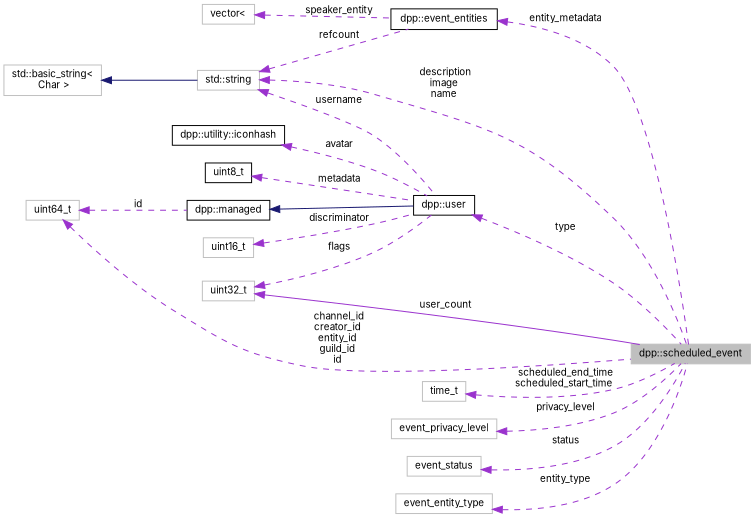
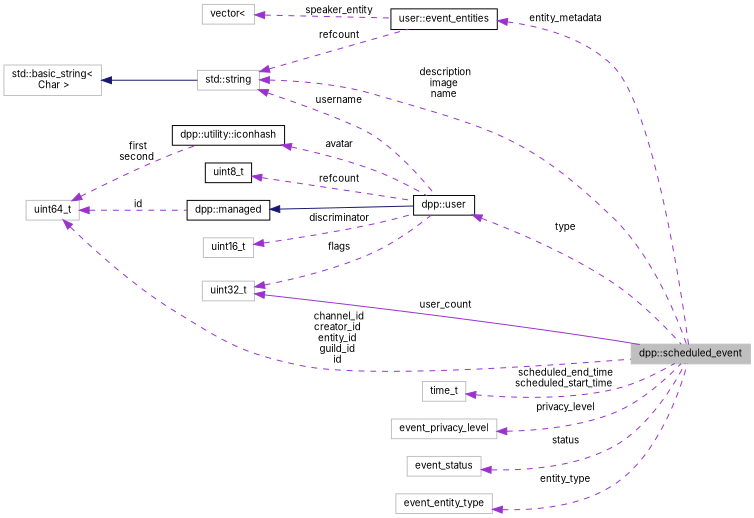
node "dpp::event_entities": label "dpp::event_entities" -> "user::event_entities"
edge "dpp::utility::iconhash" -> "uint64_t": added, label "first second"
edge "dpp::user" -> "uint8_t": label " metadata" -> " refcount"
